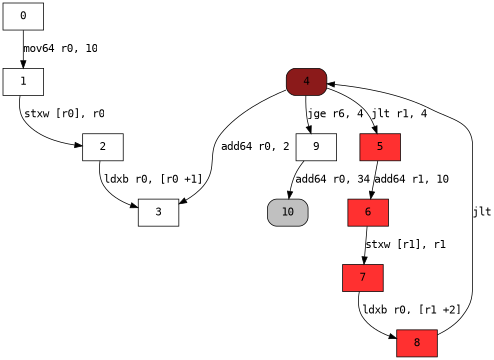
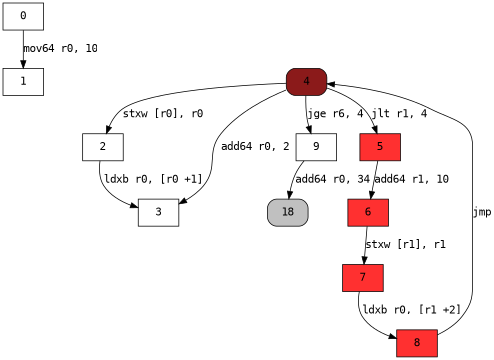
edge "1" -> "2": now "4" -> "2"
node "10": label "10" -> "18"
edge "8" -> "4": label "jlt" -> "jmp"
